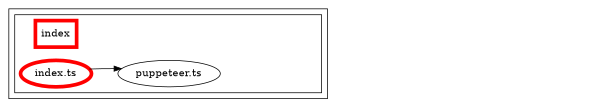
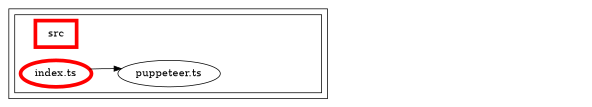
node "index": label "index" -> "src"
